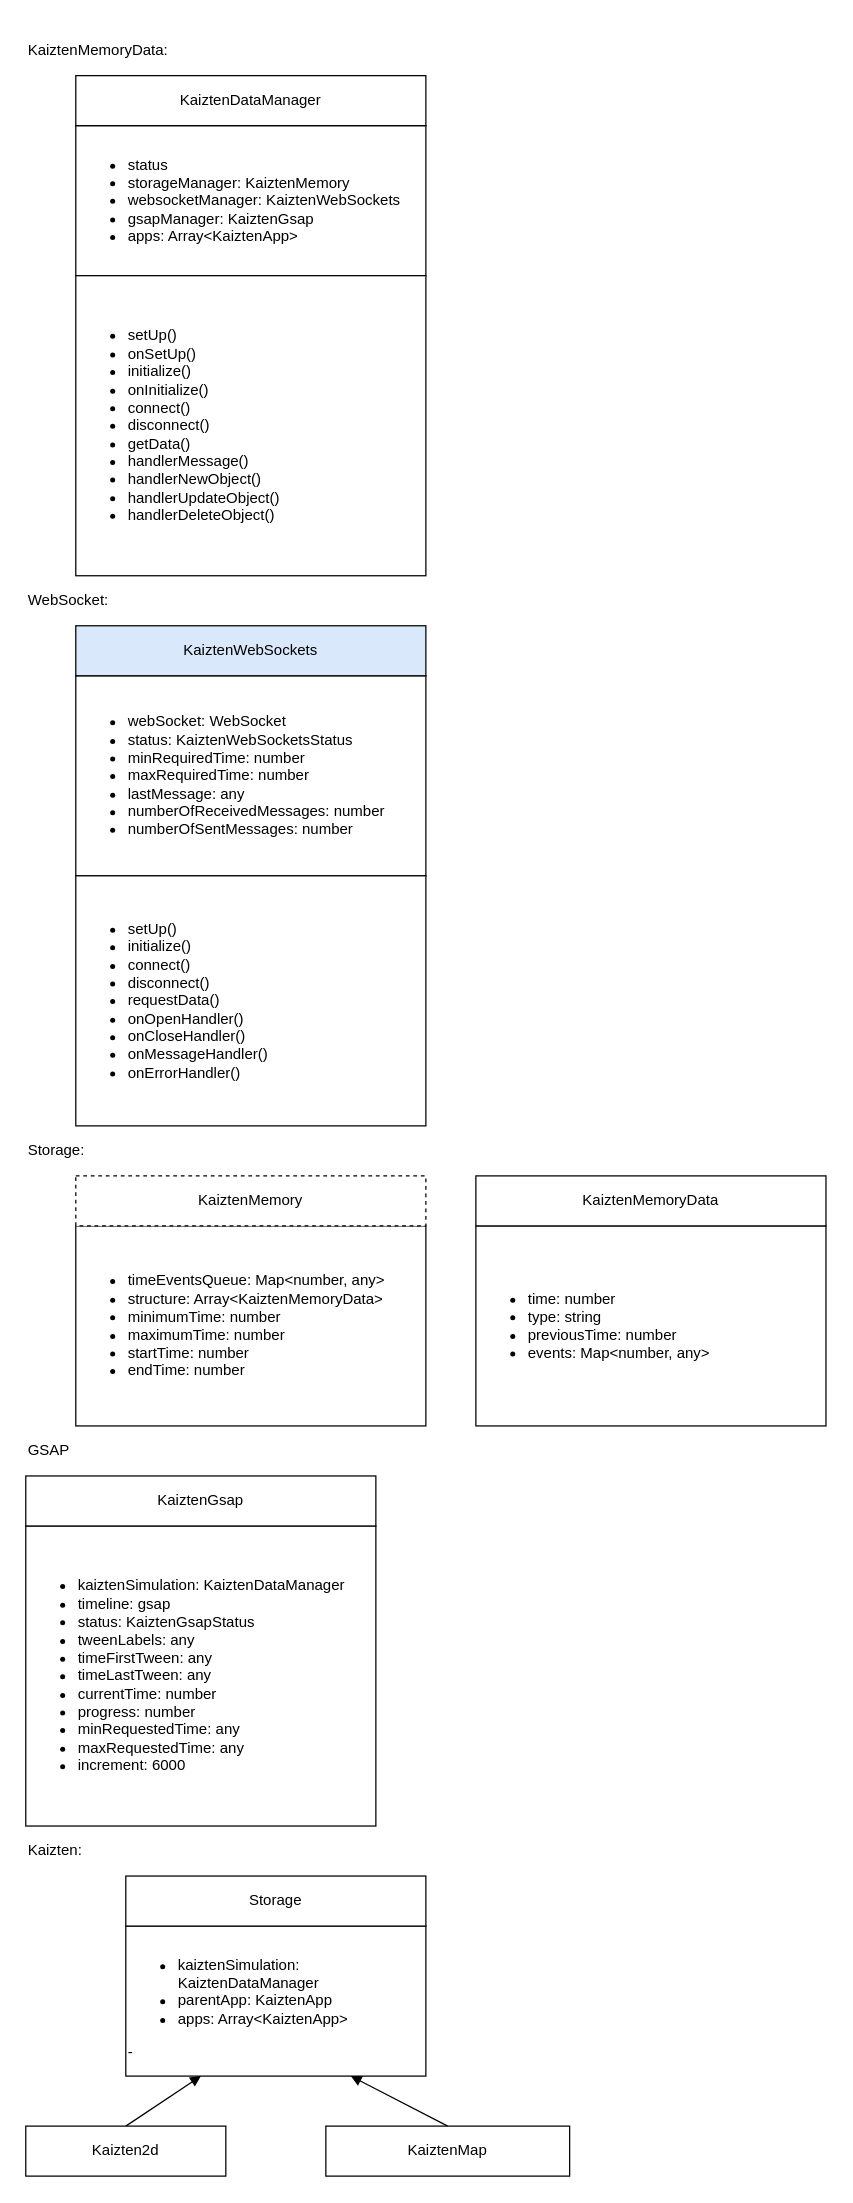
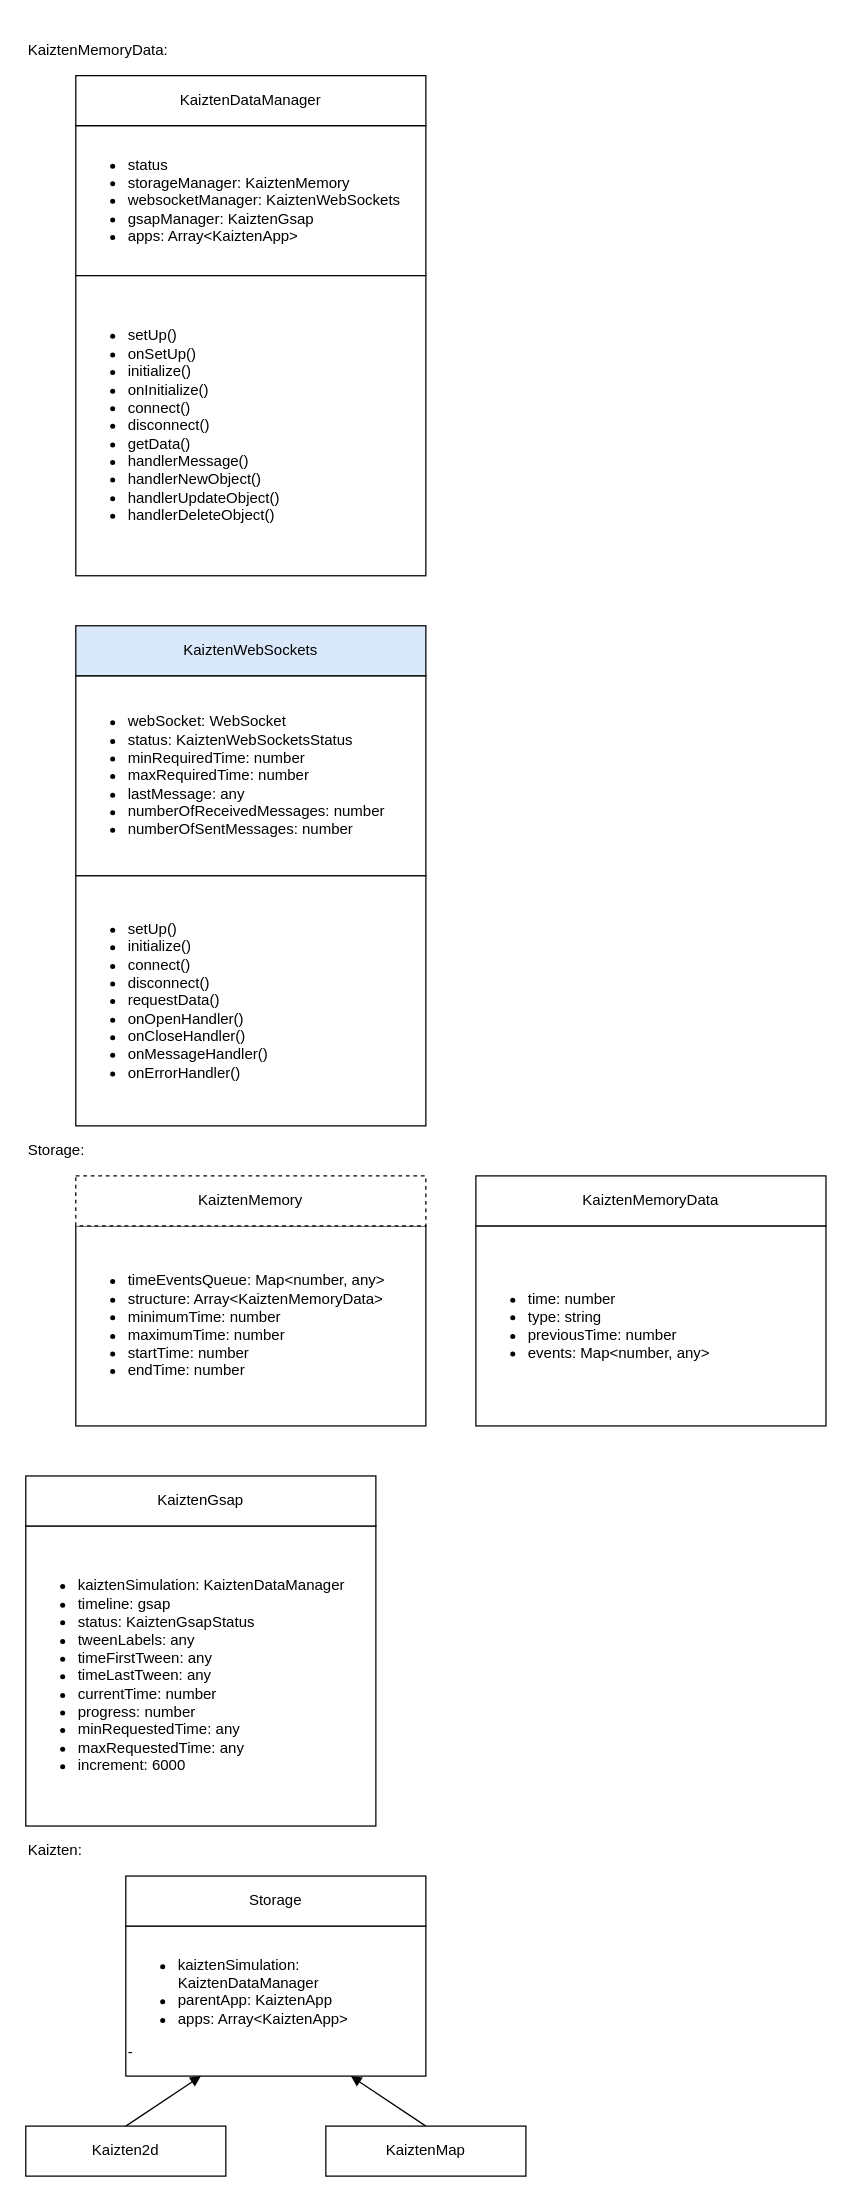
node "WebSocket:": removed
node "GSAP": removed
node "KaiztenMap": size 244x50 -> 200x50
